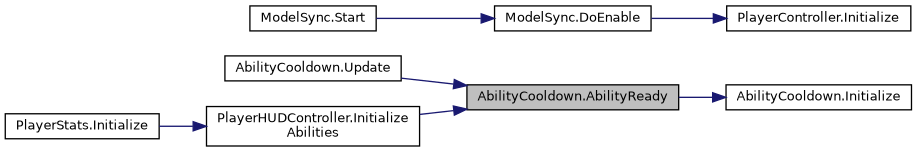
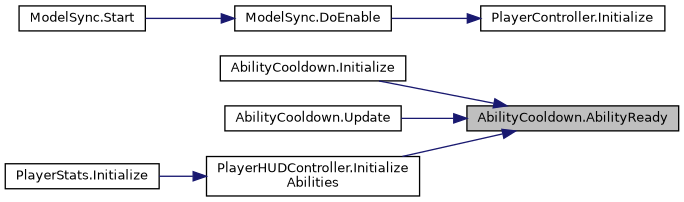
edge "AbilityCooldown.AbilityReady" -> "AbilityCooldown.Initialize": reversed
